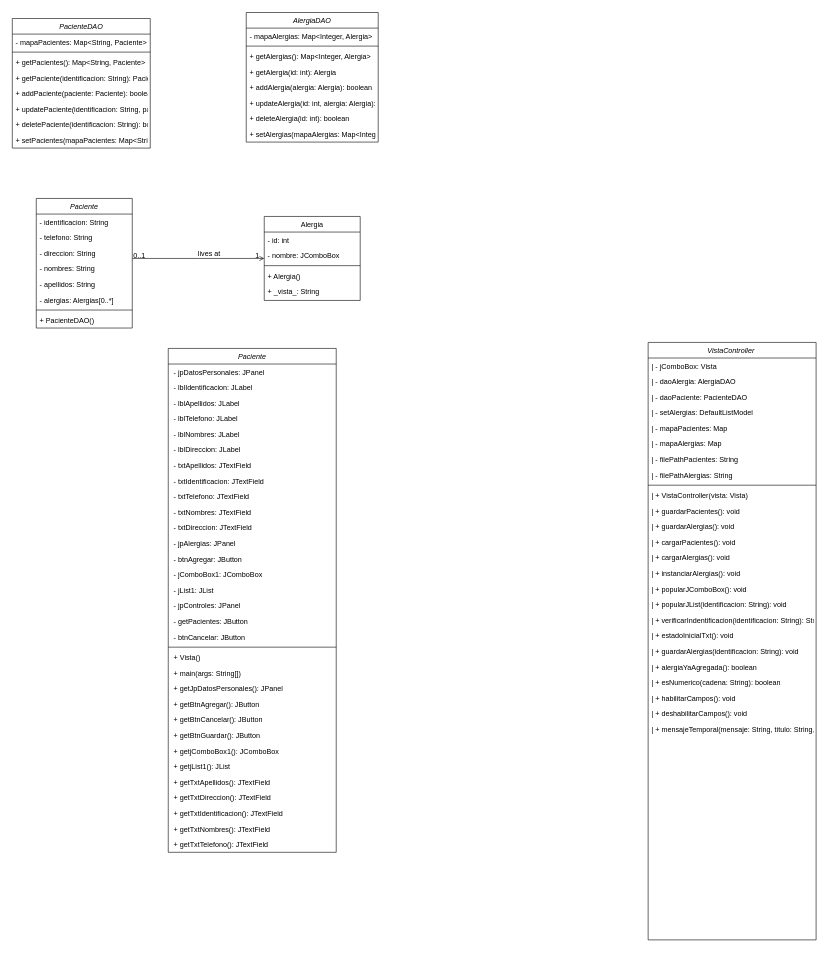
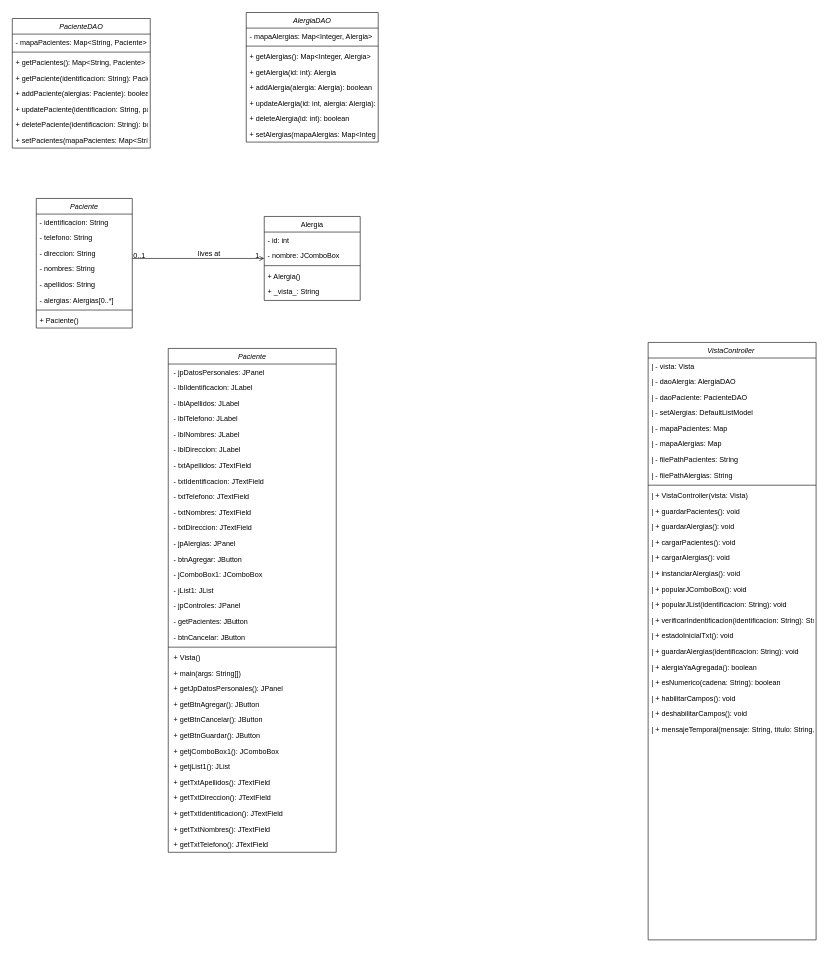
node "+ addPaciente(paciente: Paciente): boolean": label "+ addPaciente(paciente: Paciente): boolean" -> "+ addPaciente(alergias: Paciente): boolean"
node "+ PacienteDAO()": label "+ PacienteDAO()" -> "+ Paciente()"
node "| - jComboBox: Vista": label "| - jComboBox: Vista" -> "| - vista: Vista"
